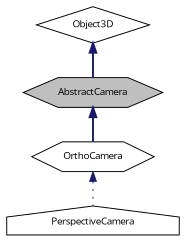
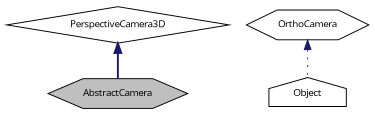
node "Object3D": label "Object3D" -> "PerspectiveCamera3D"
edge "OrthoCamera" -> "AbstractCamera": removed
node "PerspectiveCamera": label "PerspectiveCamera" -> "Object"
